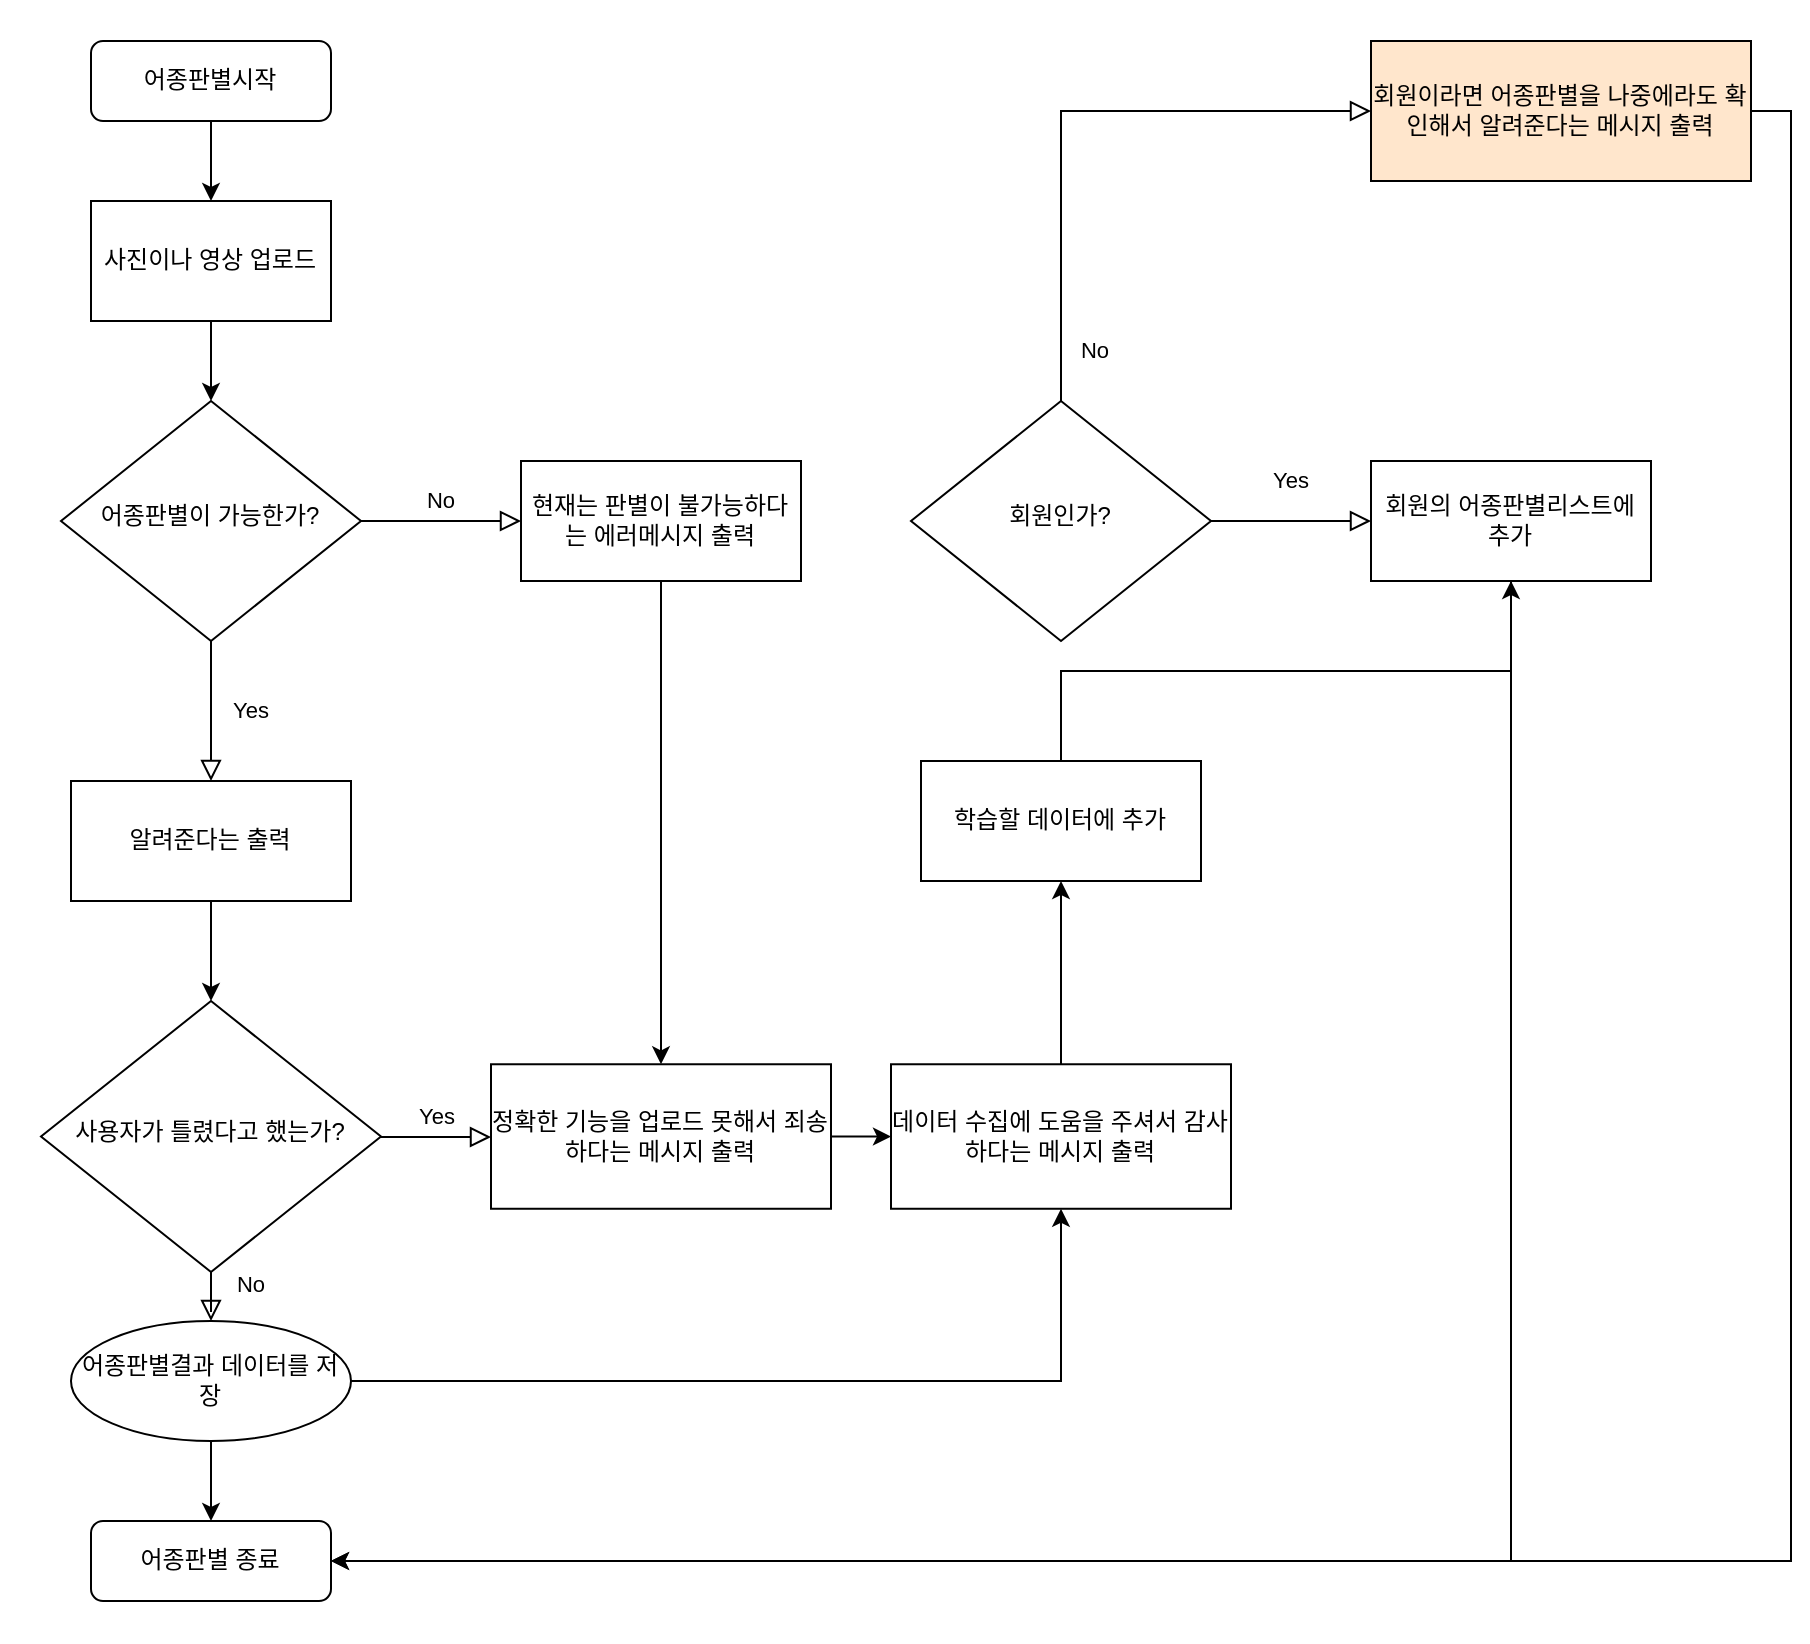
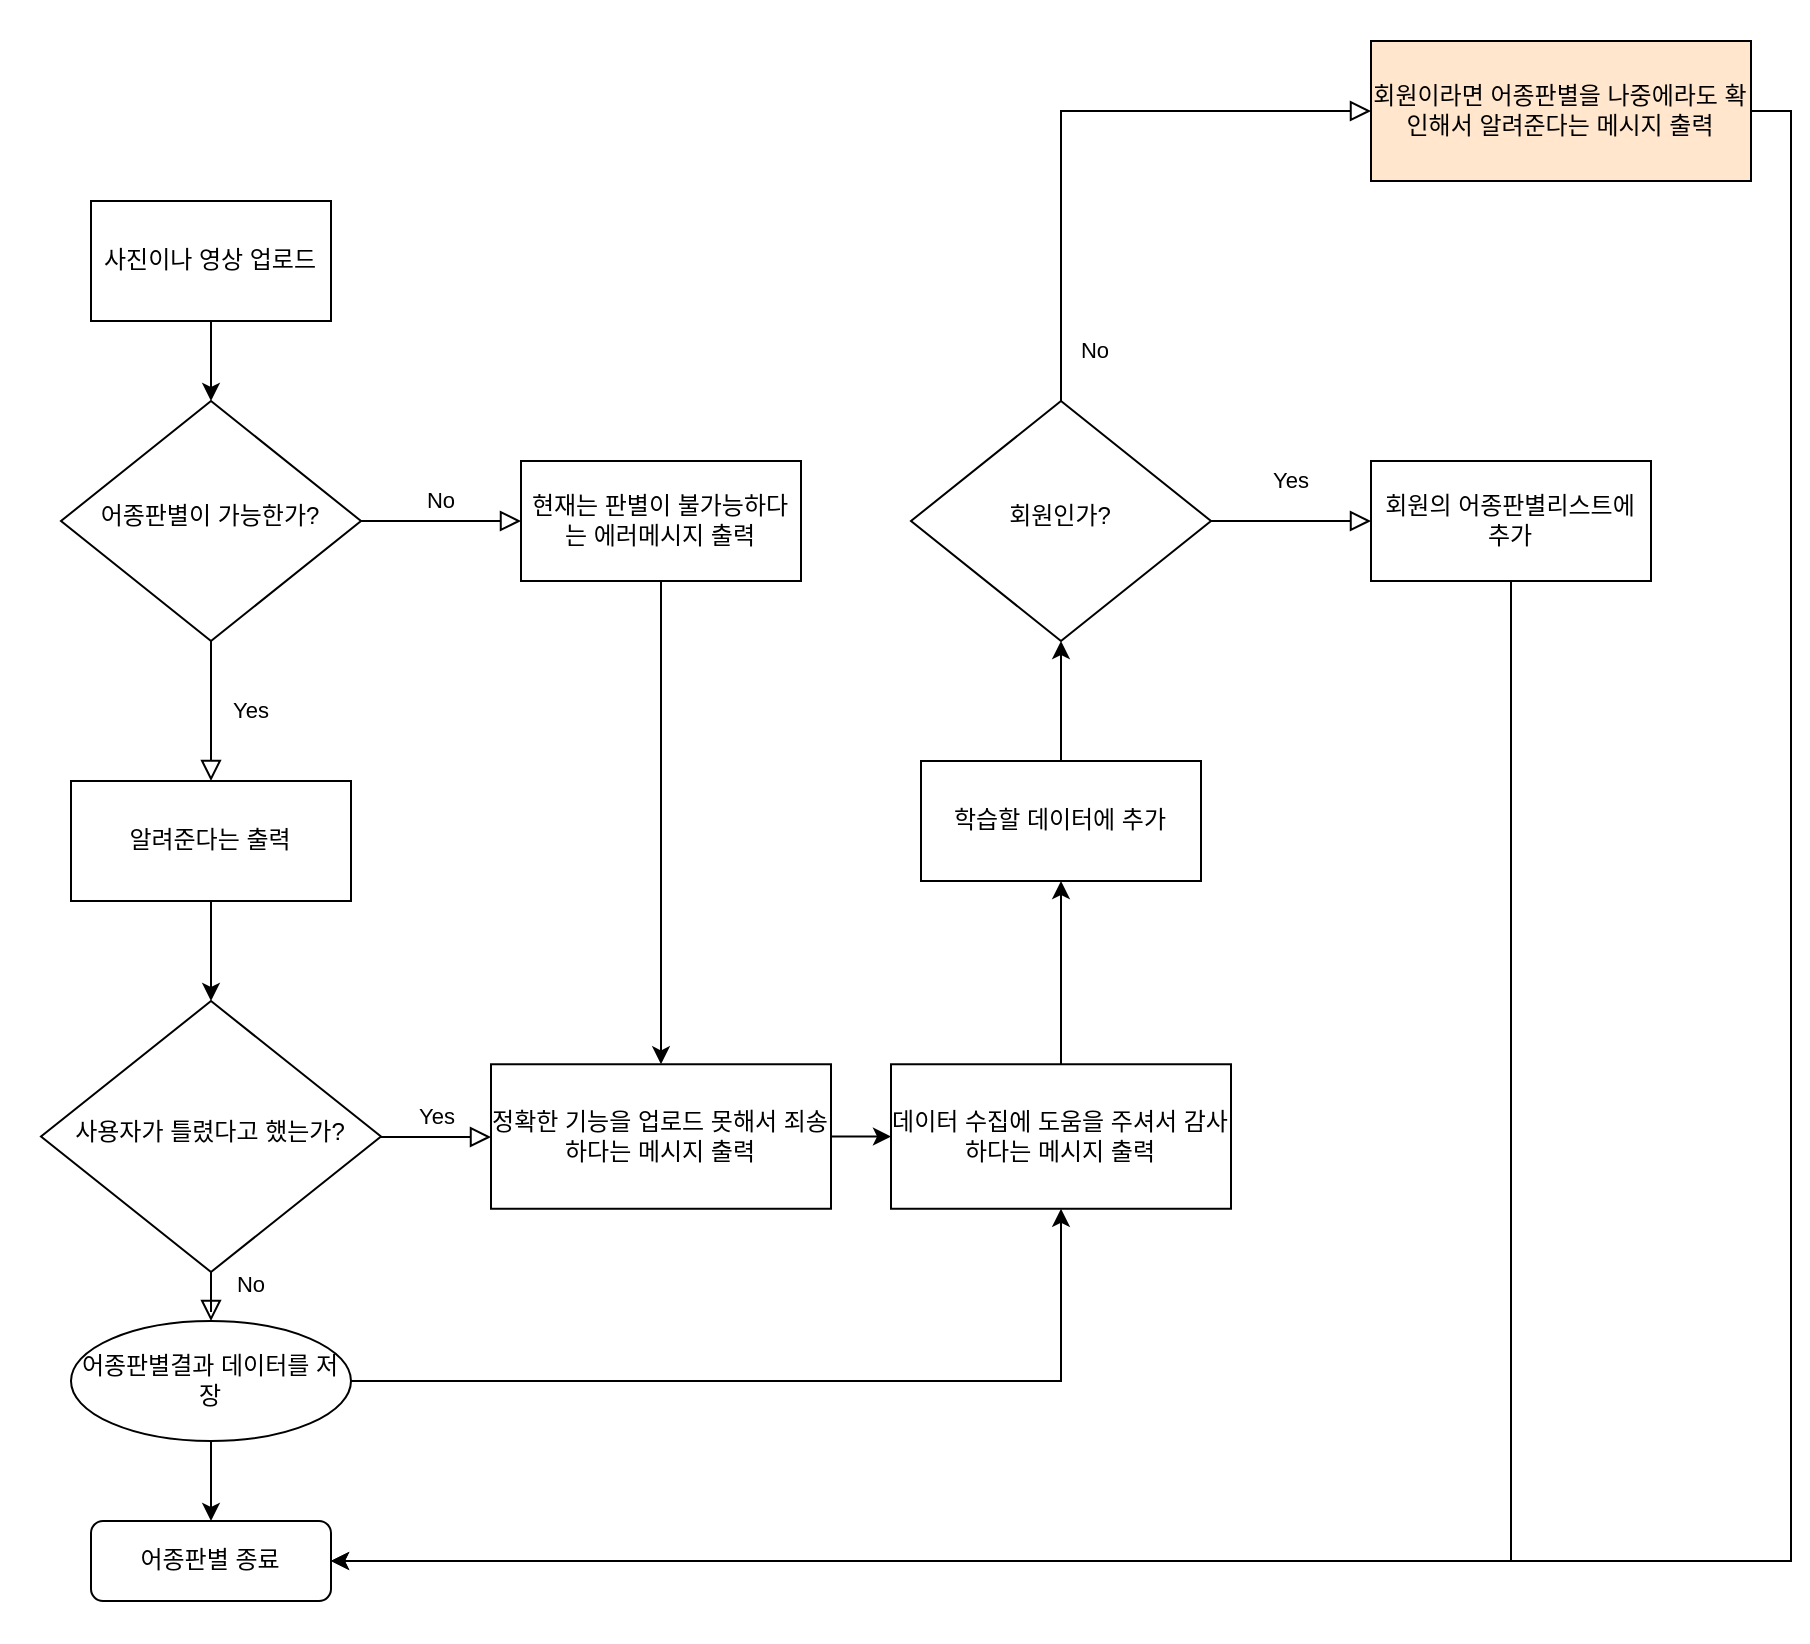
node "어종판별시작": removed
edge "어종판별시작" -> "사진이나 영상 업로드": removed
edge "학습할 데이터에 추가" -> "회원의 어종판별리스트에 추가": now "학습할 데이터에 추가" -> "회원인가?"
